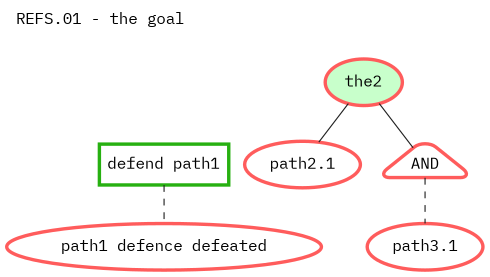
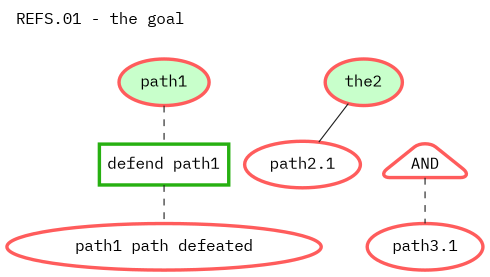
node "path1": added
edge "the2" -- "AND": removed
node "path1 defence defeated": label "path1 defence defeated" -> "path1 path defeated"
